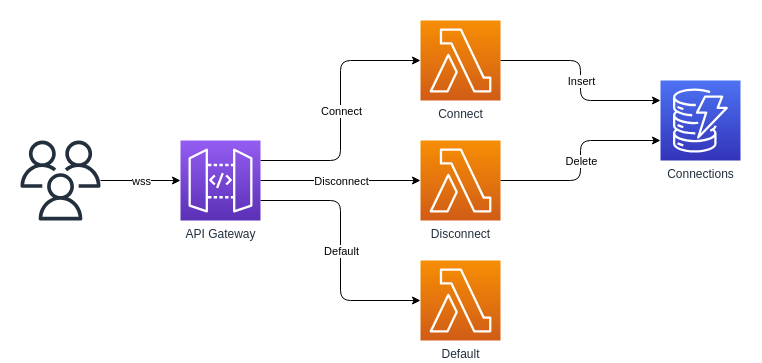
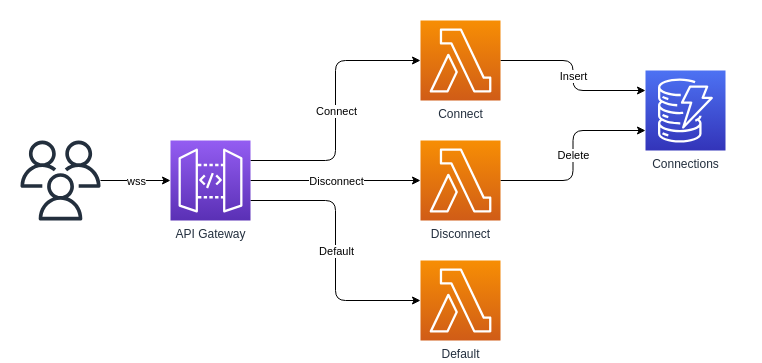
node "Connections": moved (701, 121) -> (686, 111)
node "API Gateway": moved (221, 181) -> (211, 181)
